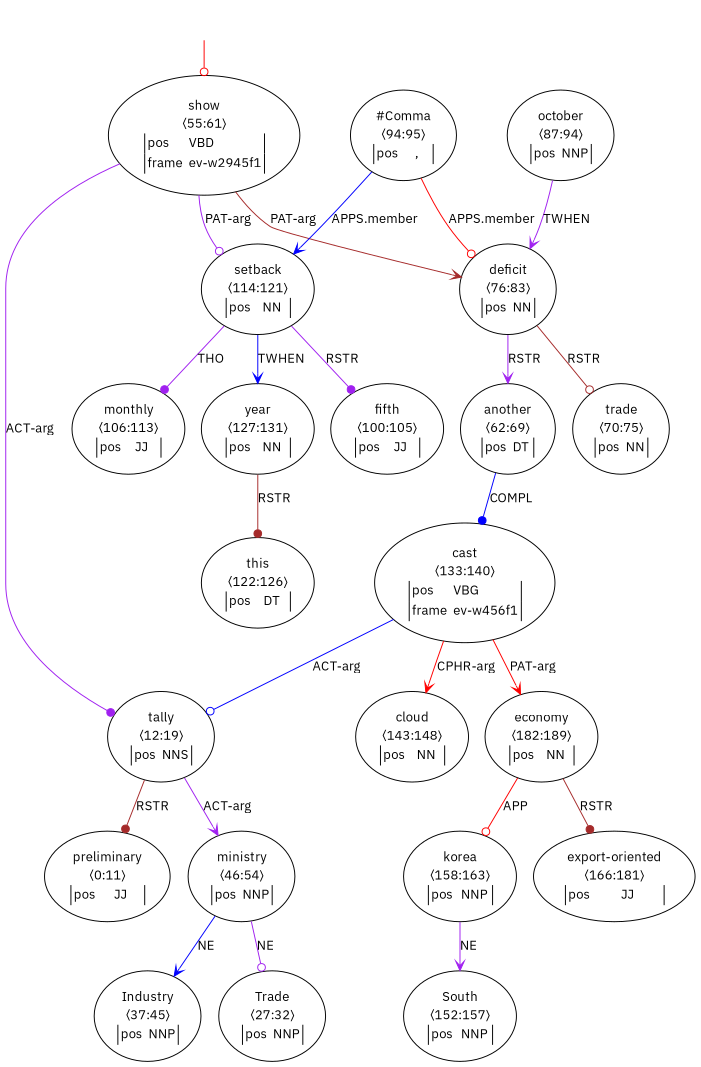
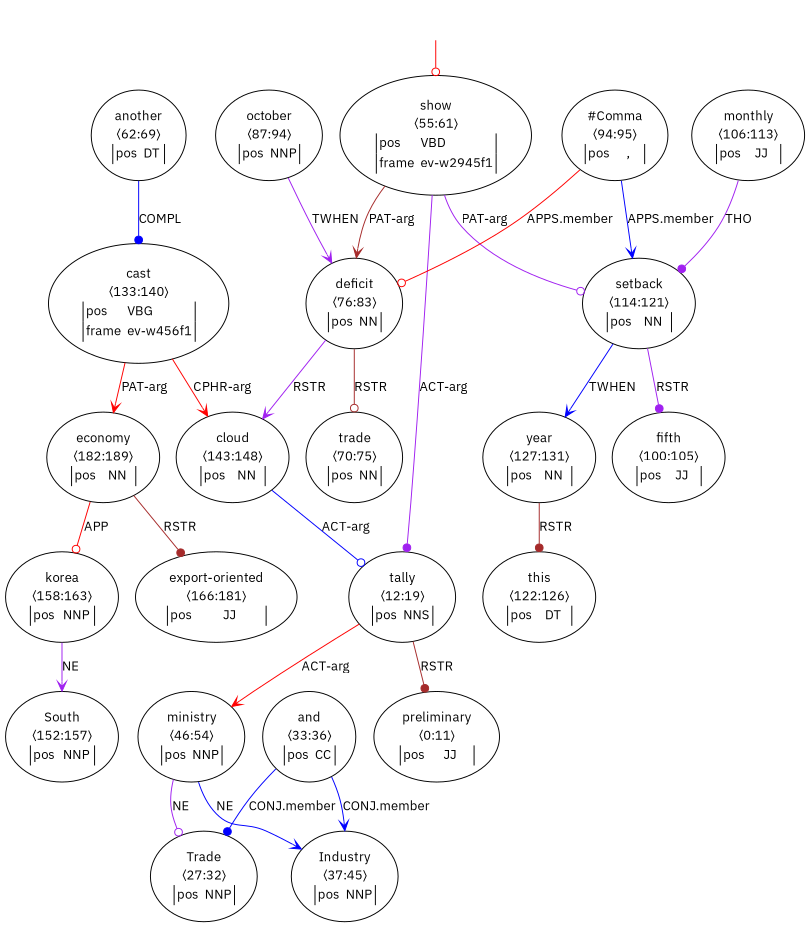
edge "deficit" -> "another": now "deficit" -> "cloud"
edge "setback" -> "monthly": reversed
edge "cast" -> "tally": now "cloud" -> "tally"
node "and": added
edge "tally" -> "ministry": color purple -> red
